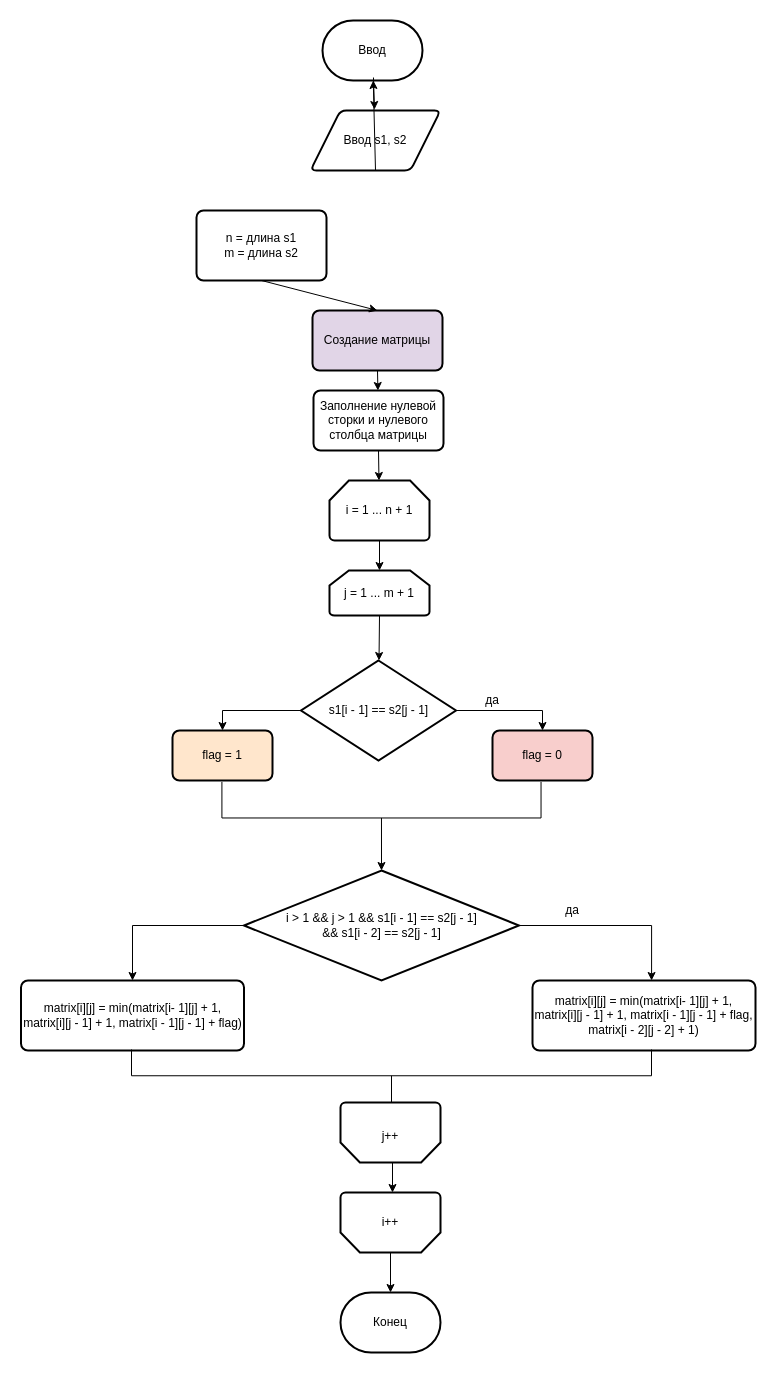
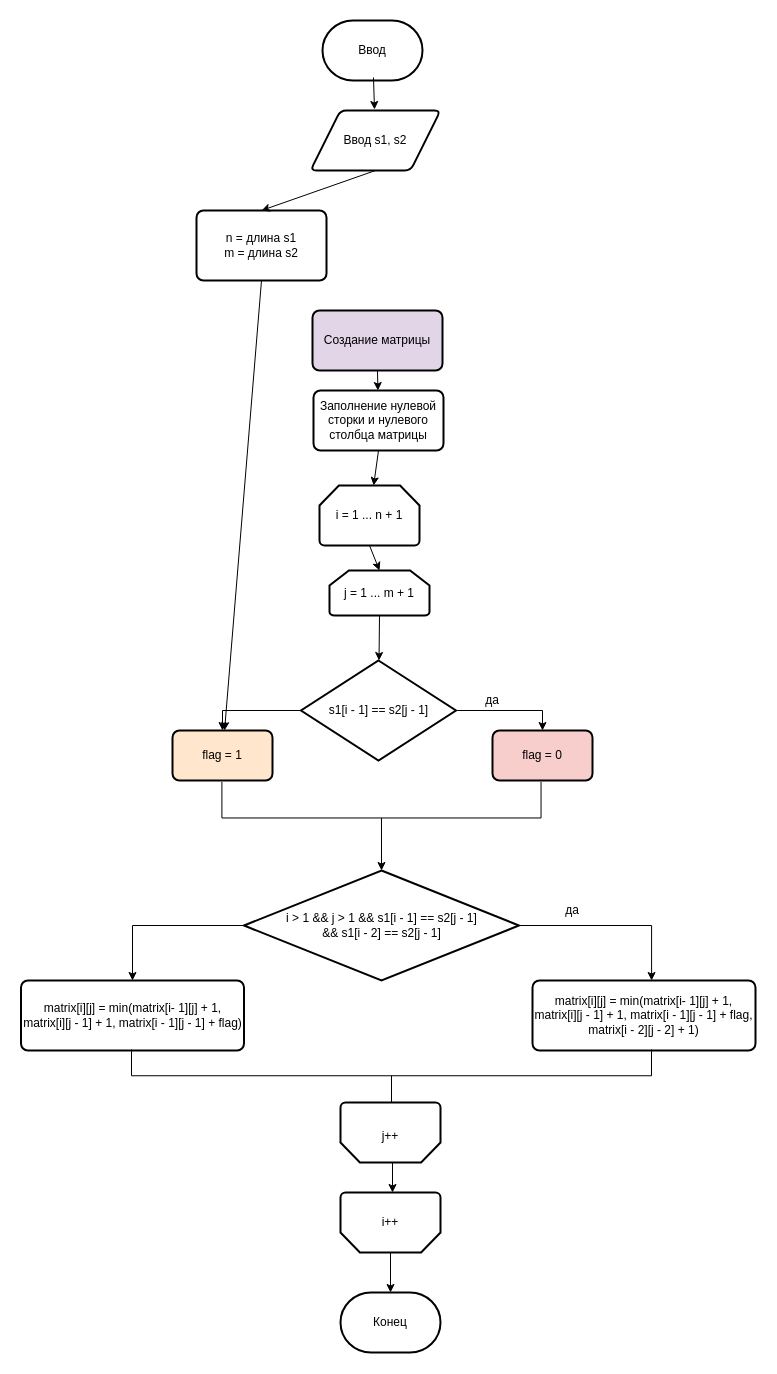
edge "Ввод s1, s2" -> "Ввод": now "Ввод s1, s2" -> "n = длина s1 m = длина s2"
edge "n = длина s1 m = длина s2" -> "Создание матрицы": now "n = длина s1 m = длина s2" -> "flag = 1"
node "i = 1 ... n + 1": moved (380, 511) -> (370, 516)
